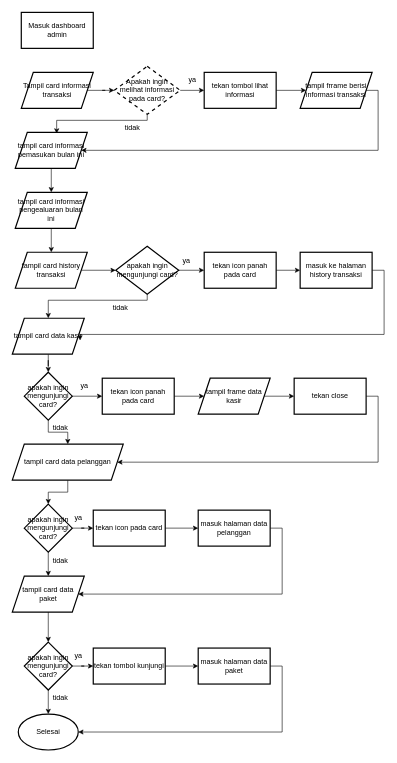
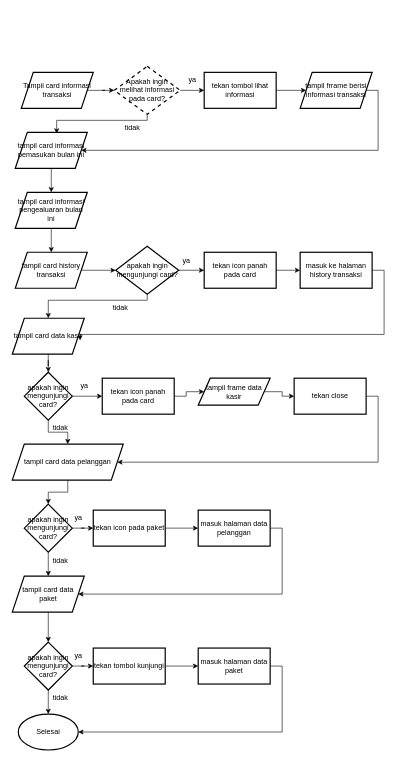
node "Masuk dashboard admin": removed
node "tampil frame data kasir": size 72x36 -> 72x27
node "tekan icon pada card": label "tekan icon pada card" -> "tekan icon pada paket"
